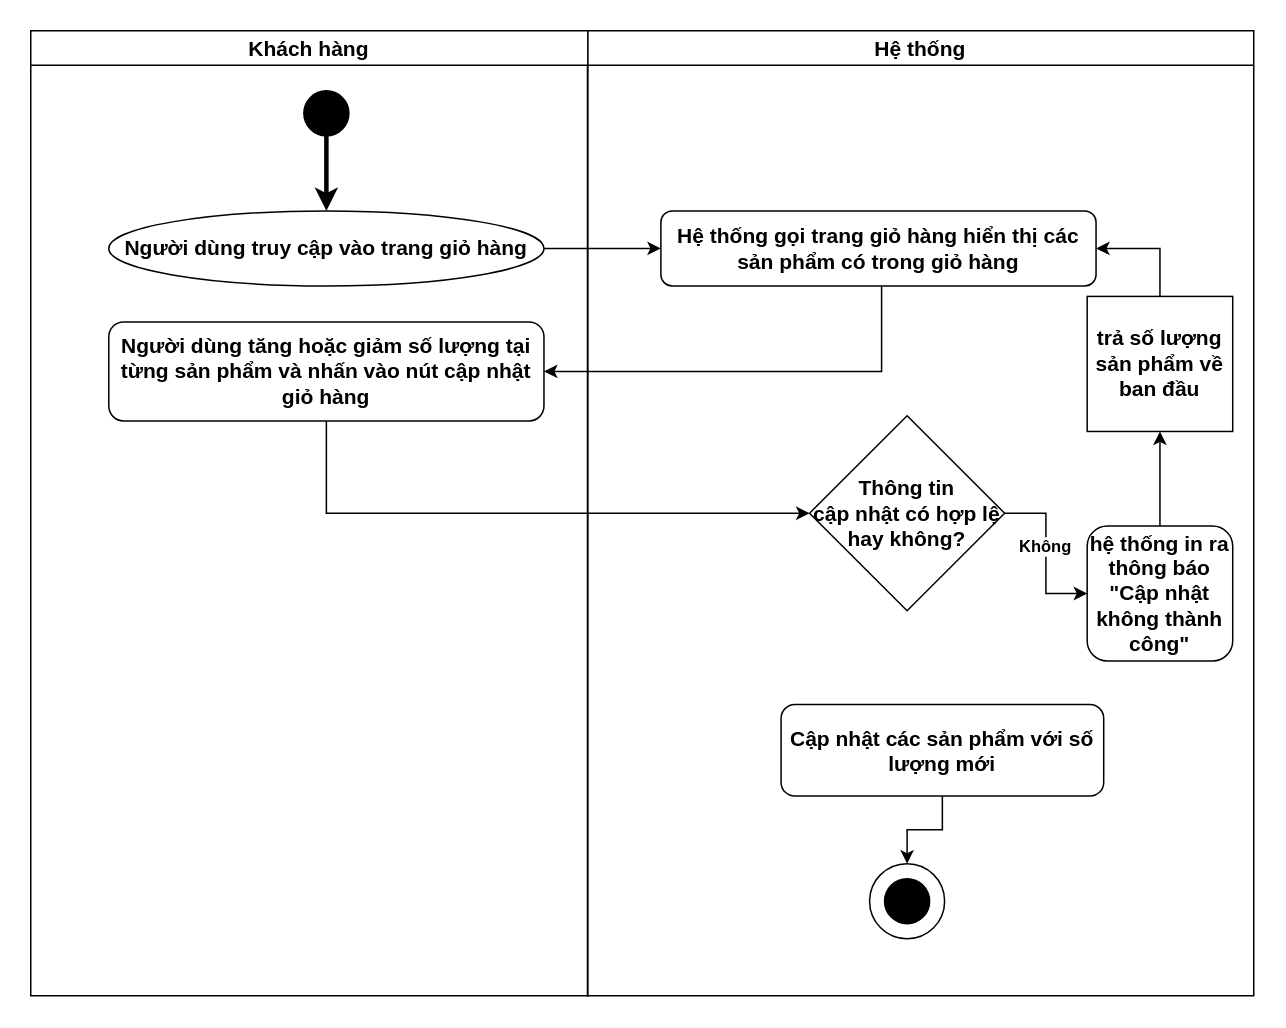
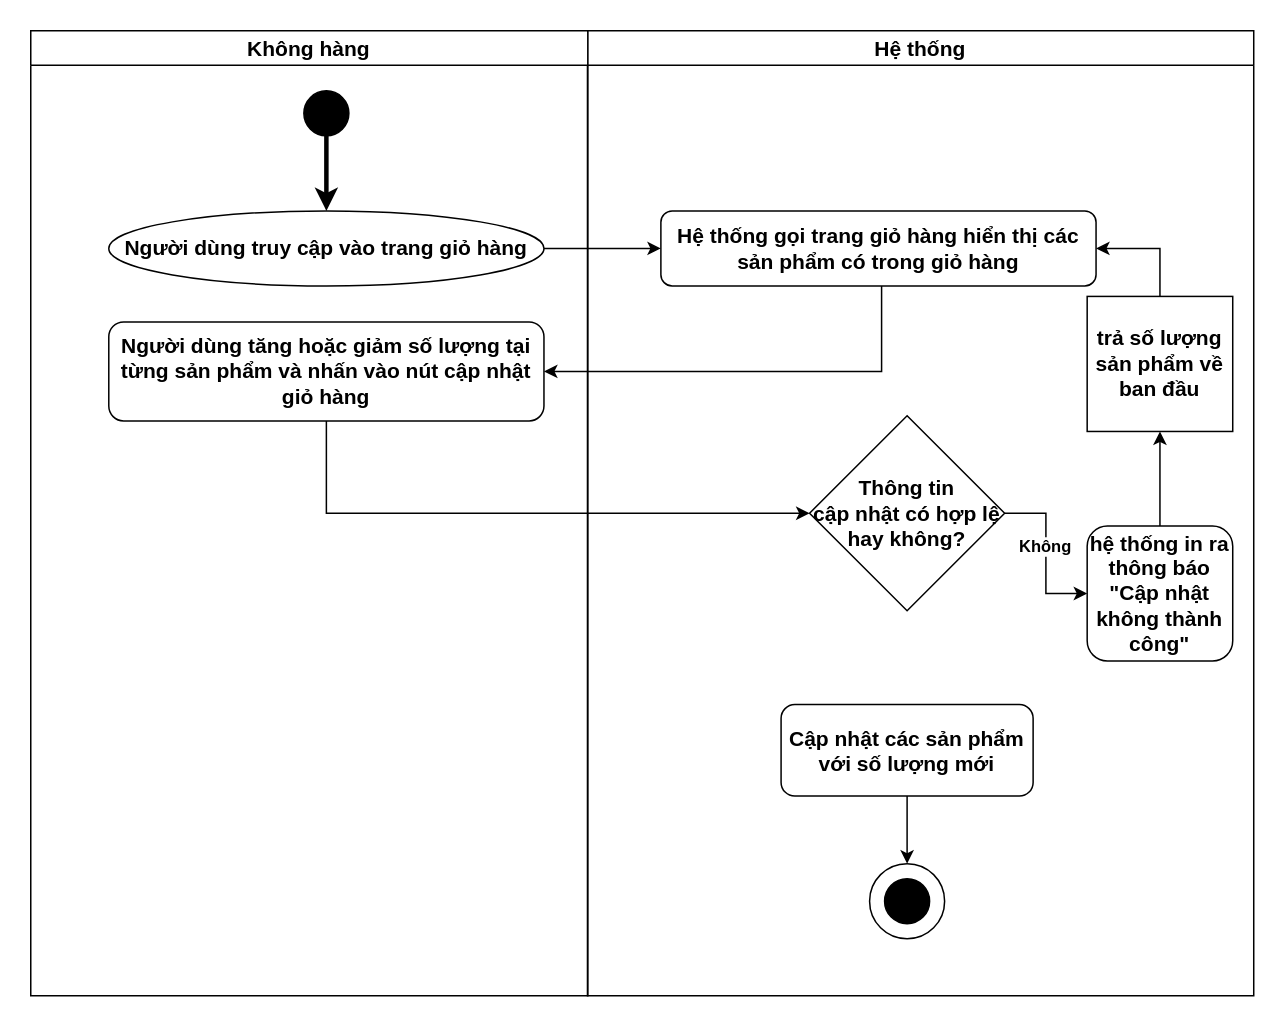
node "Khách hàng": label "Khách hàng" -> "Không hàng"
node "Cập nhật các sản phẩm với số lượng mới": size 323x92 -> 252x92
